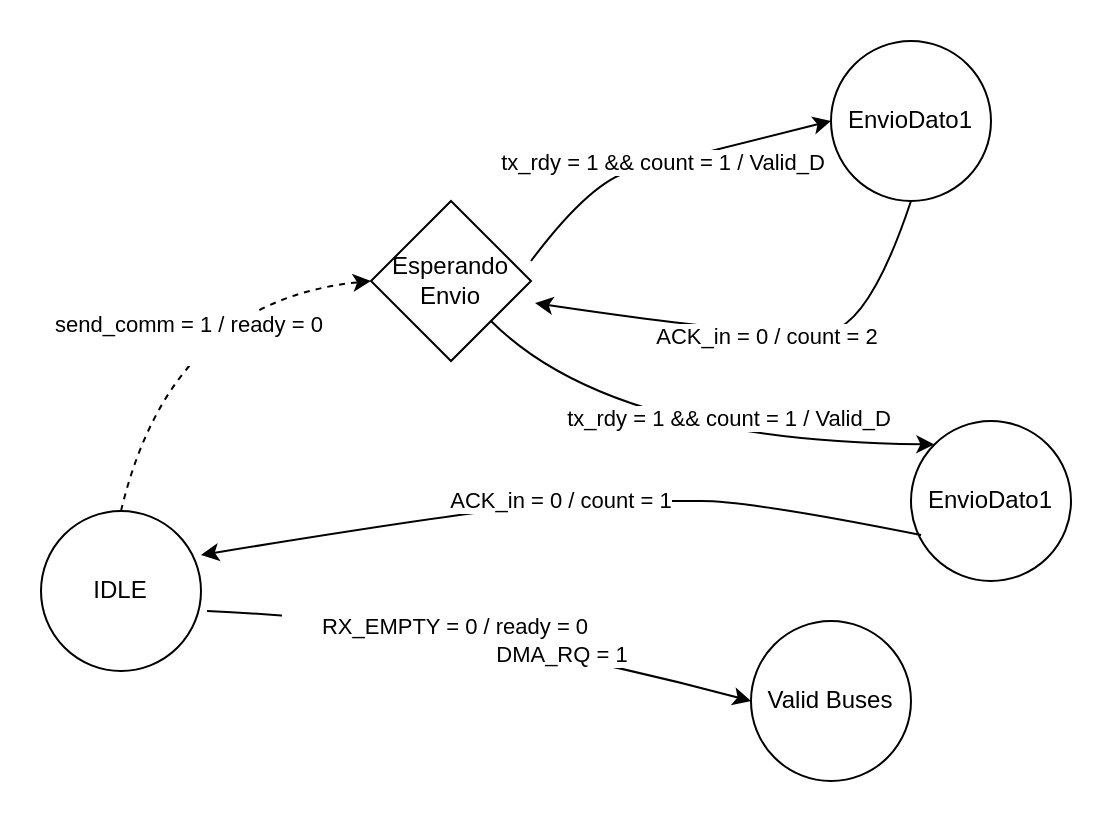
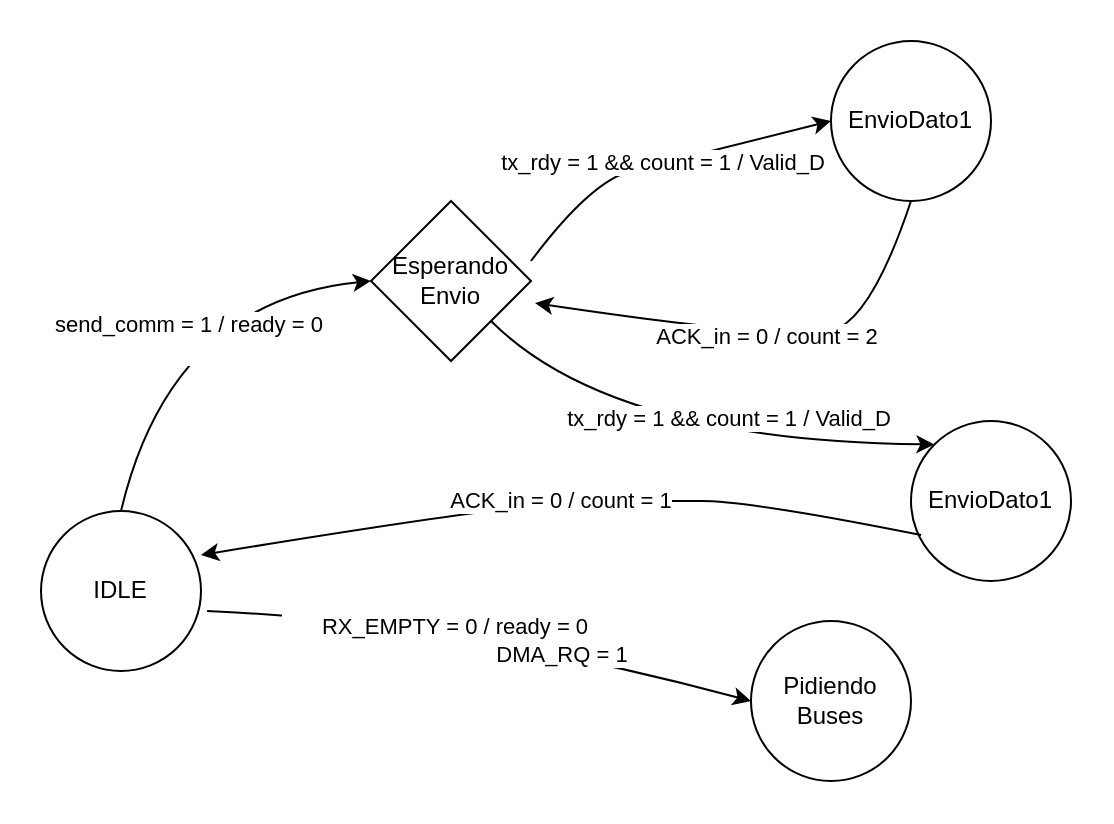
edge "IDLE" -> "Esperando Envio": style dashed -> solid
node "Valid Buses": label "Valid Buses" -> "Pidiendo Buses"
